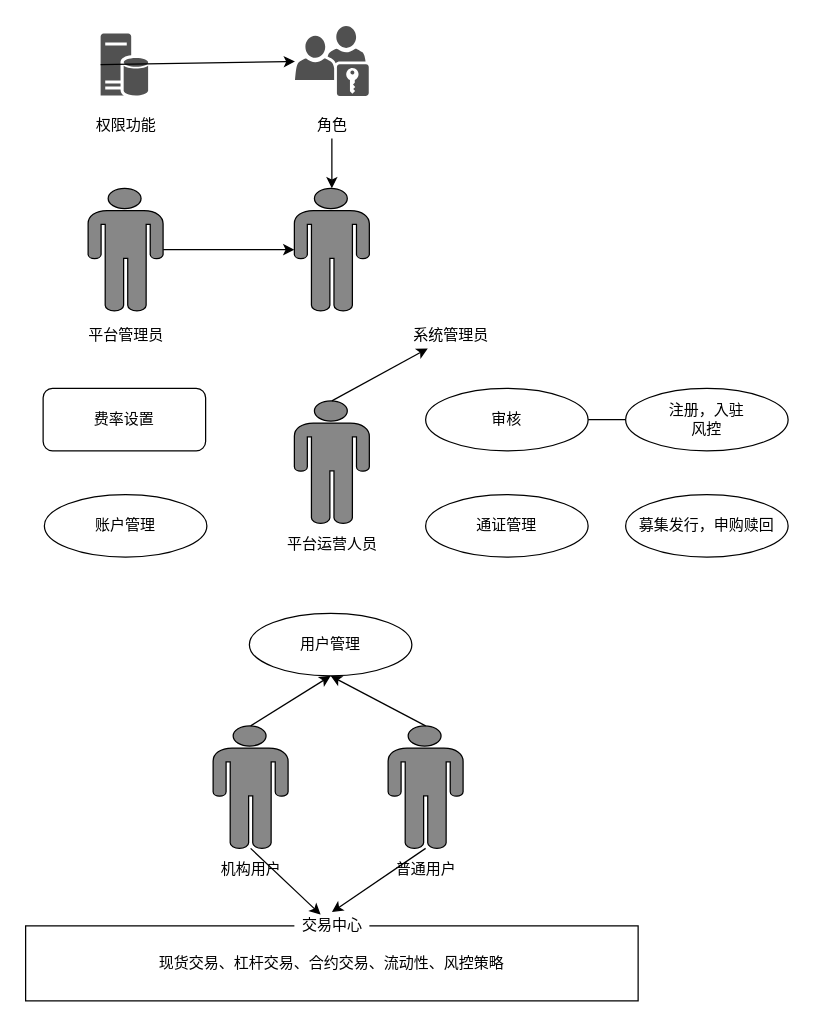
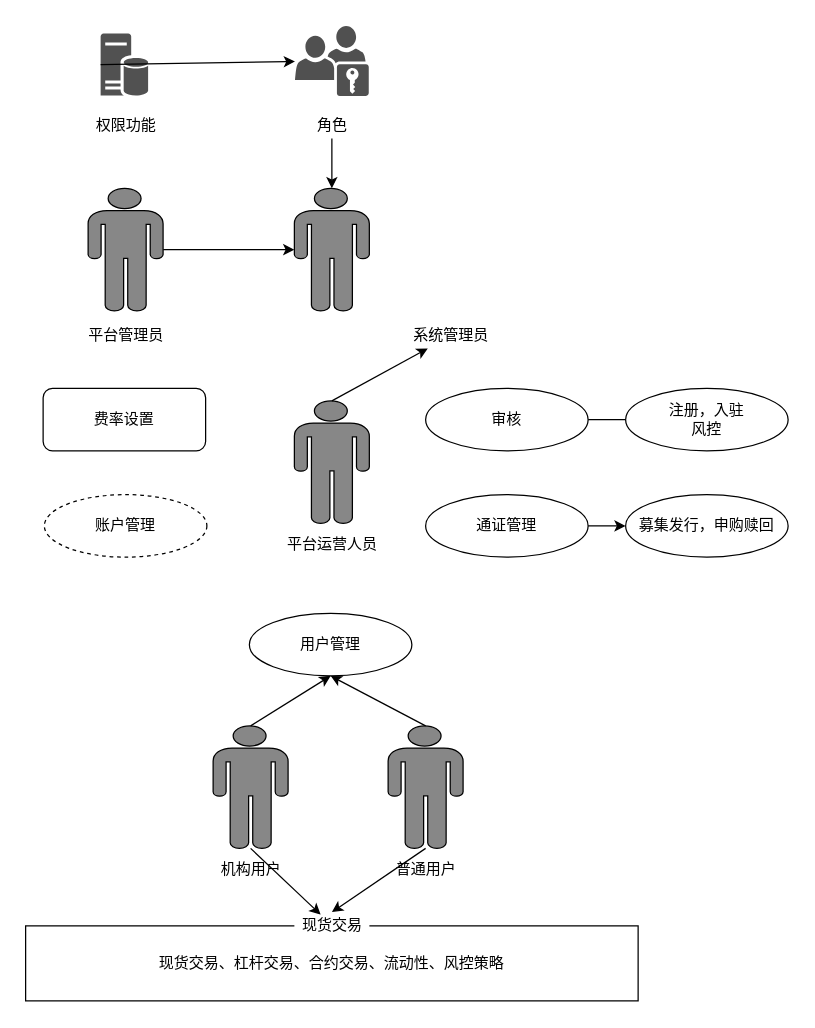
node "账户管理": style solid -> dashed
edge "通证管理" -> "募集发行，申购赎回": added
node "交易中心": label "交易中心" -> "现货交易"
